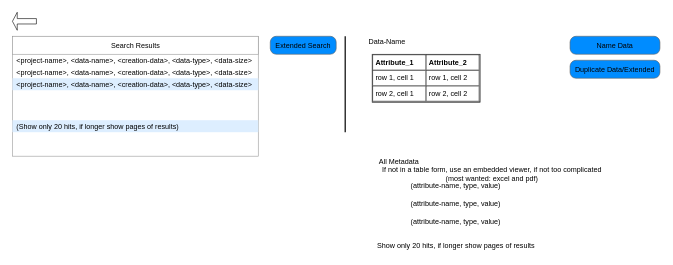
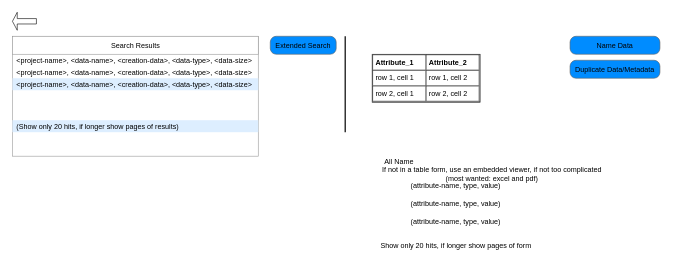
node "Data-Name": removed
node "Duplicate Data/Extended": label "Duplicate Data/Extended" -> "Duplicate Data/Metadata"
node "All Metadata": label "All Metadata" -> "All Name"
node "Show only 20 hits, if longer show pages of results": label "Show only 20 hits, if longer show pages of results" -> "Show only 20 hits, if longer show pages of form"
